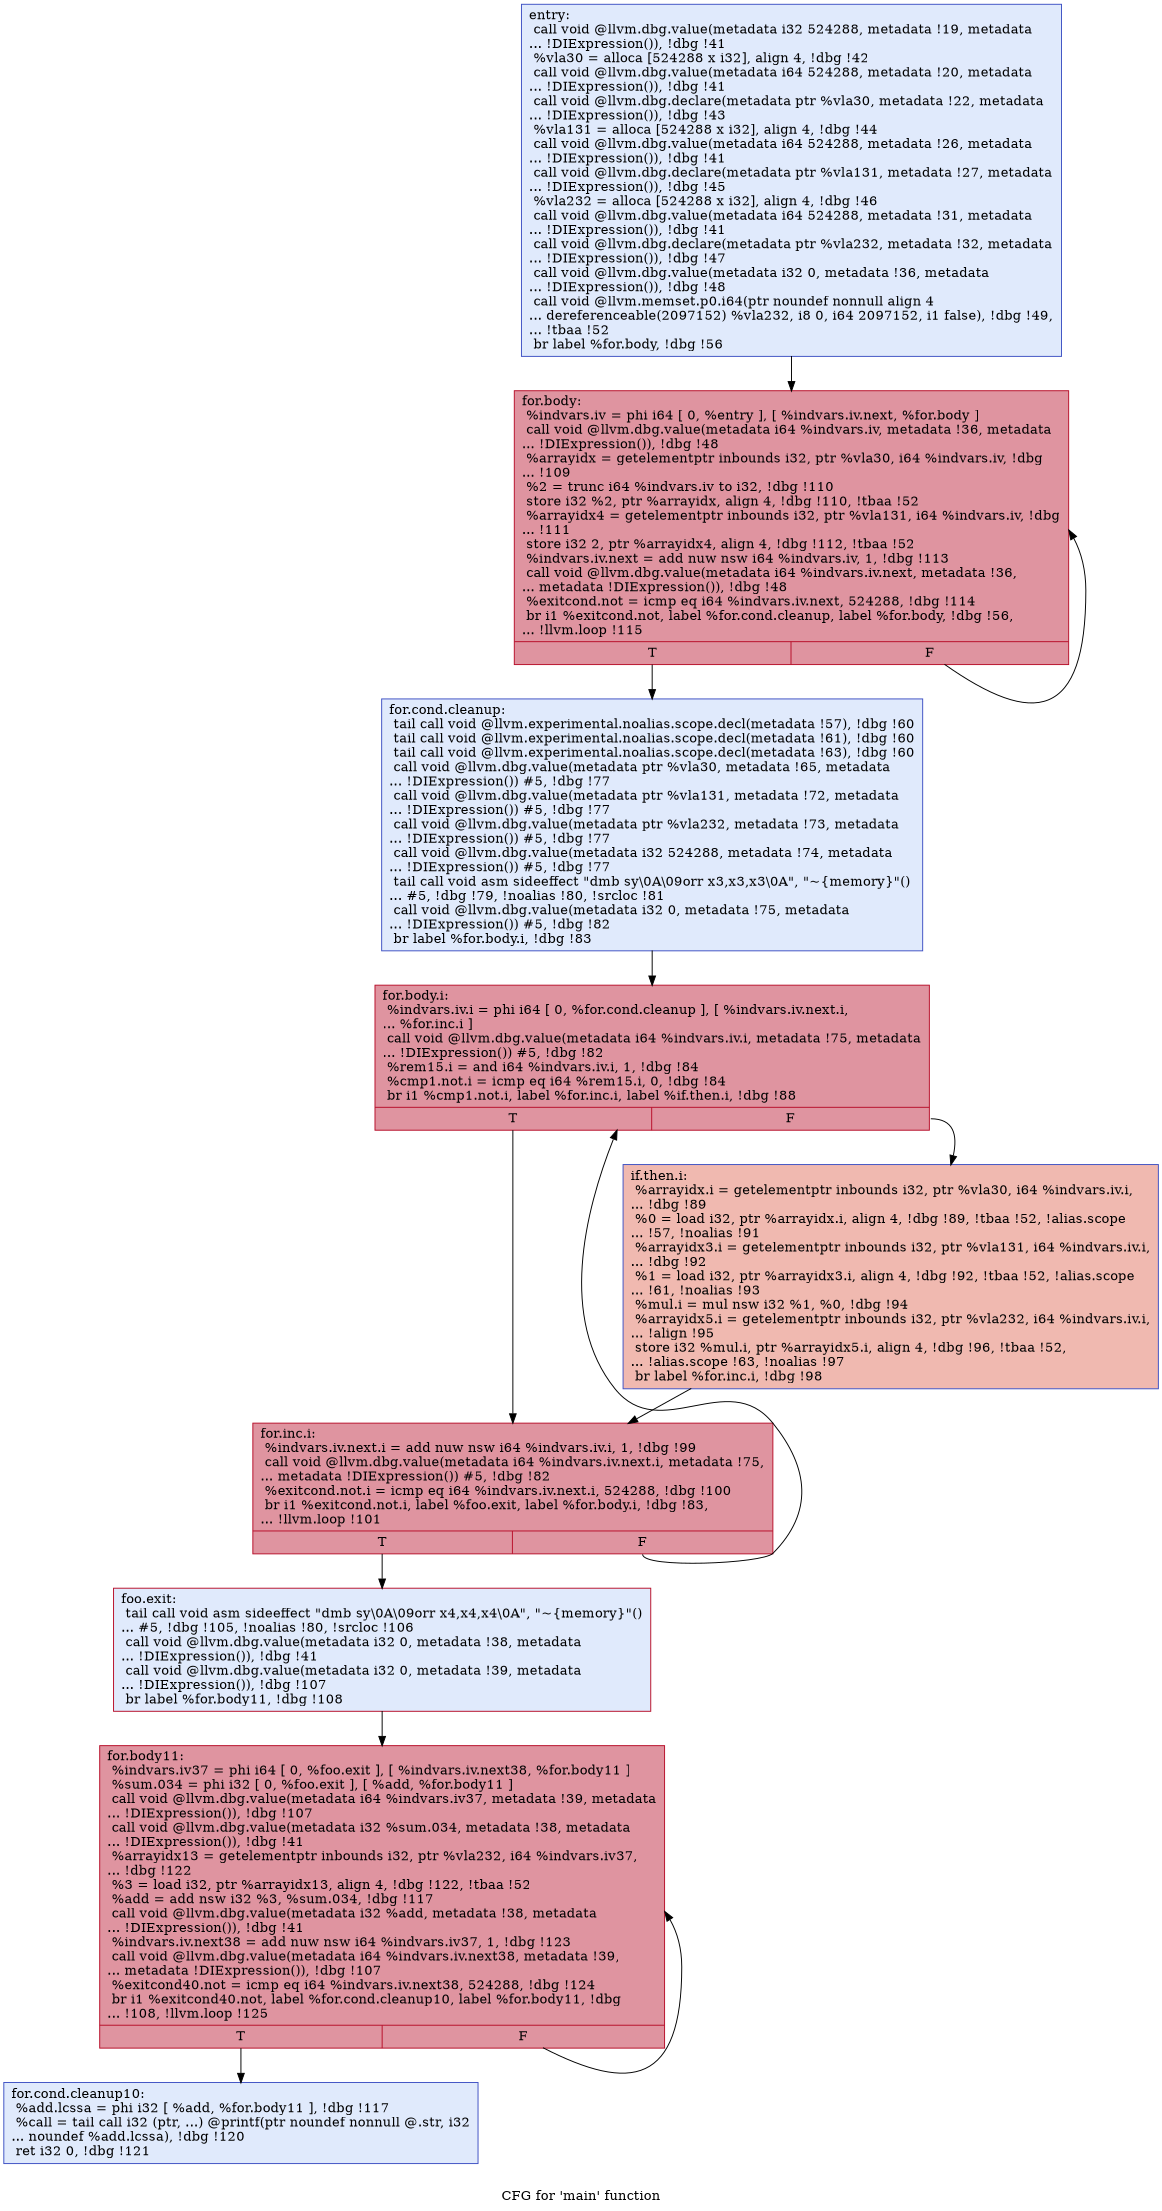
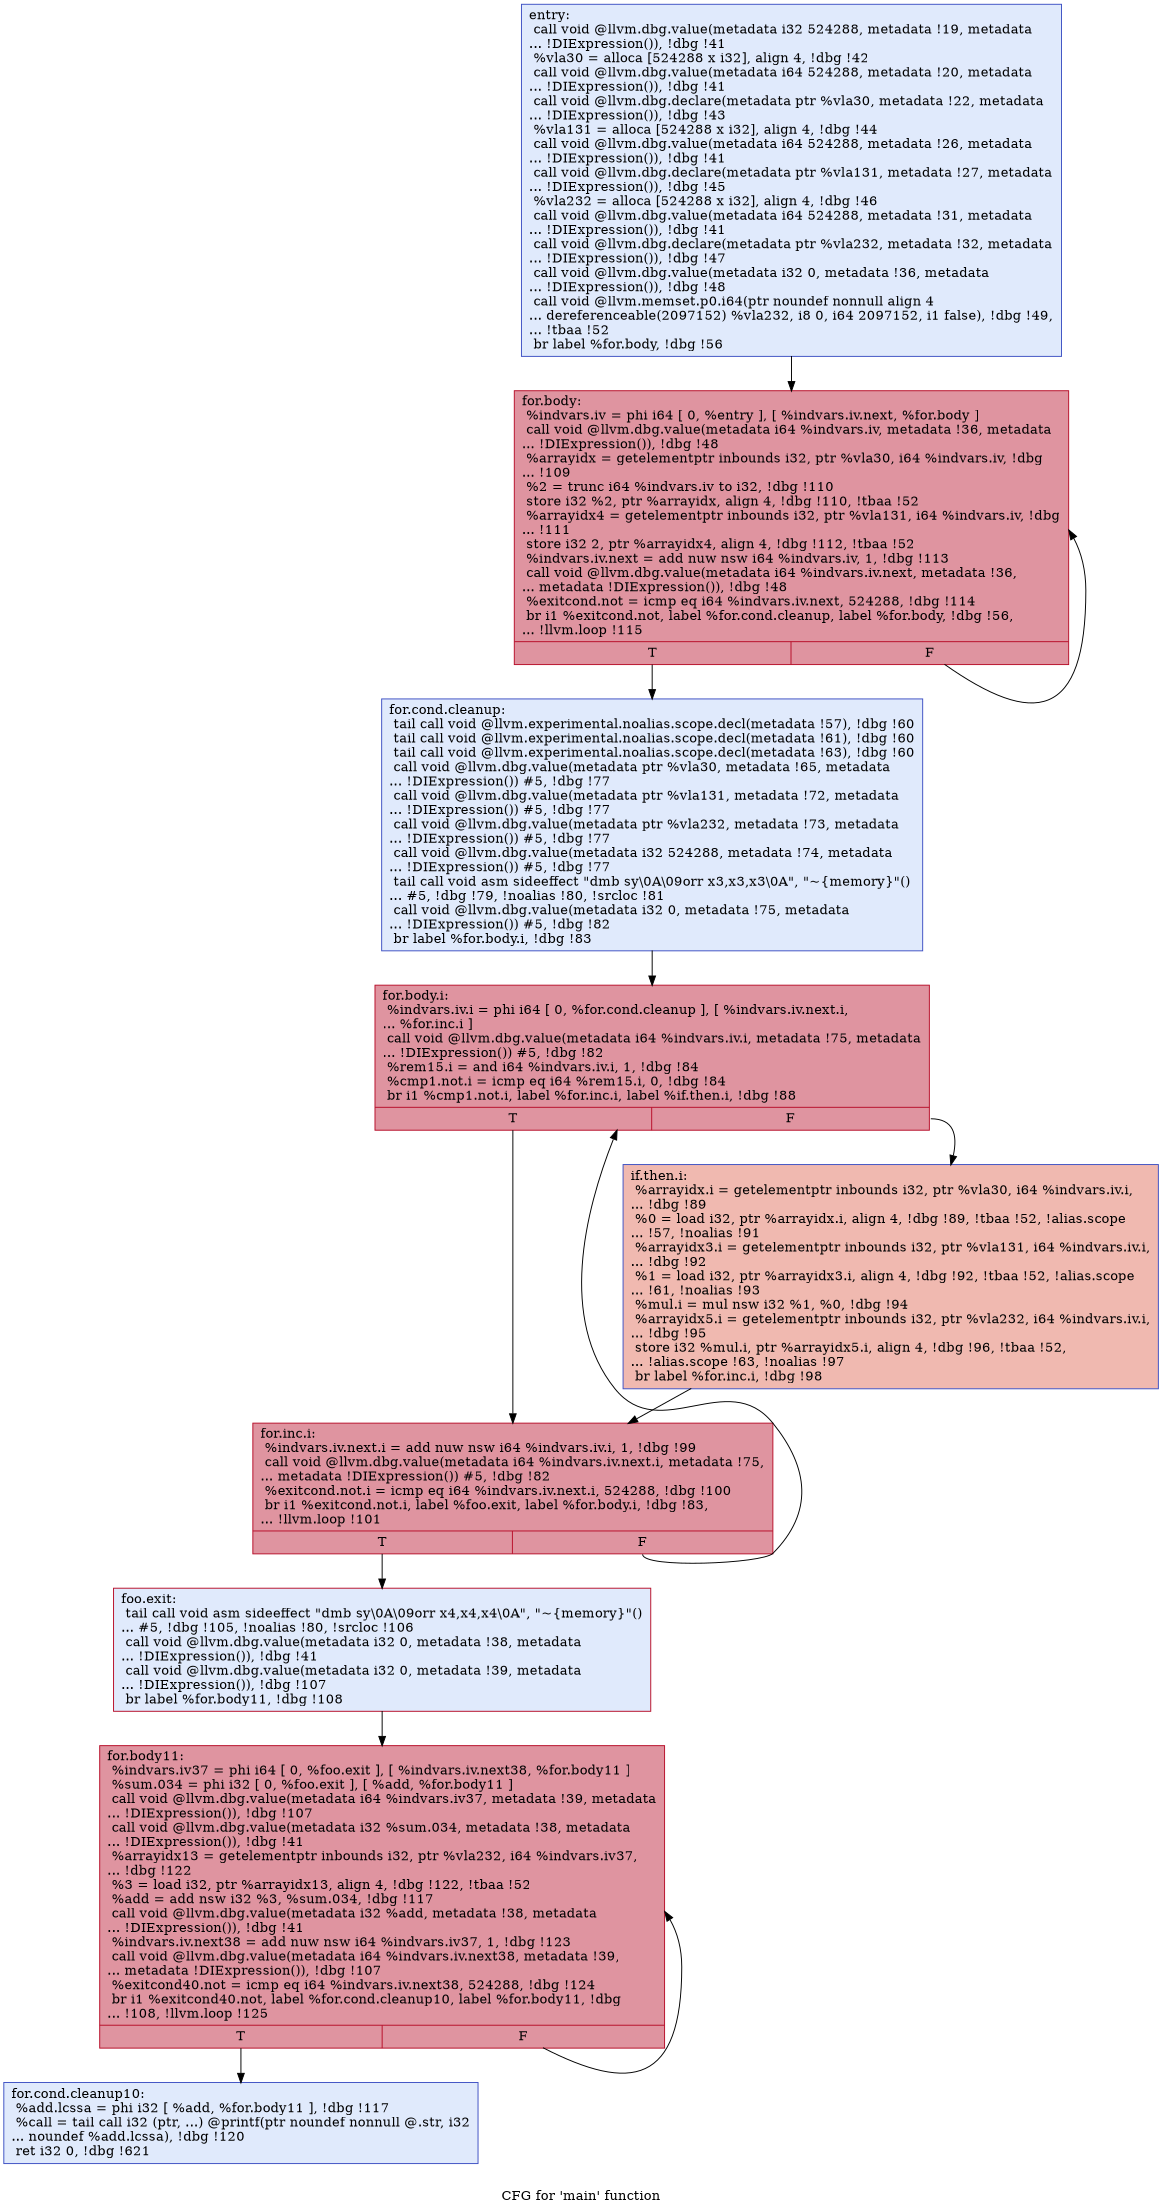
node "if.then.i:": text "... !align !95" -> "... !dbg !95"
node "for.cond.cleanup10:": text "ret i32 0, !dbg !121" -> "ret i32 0, !dbg !621"
